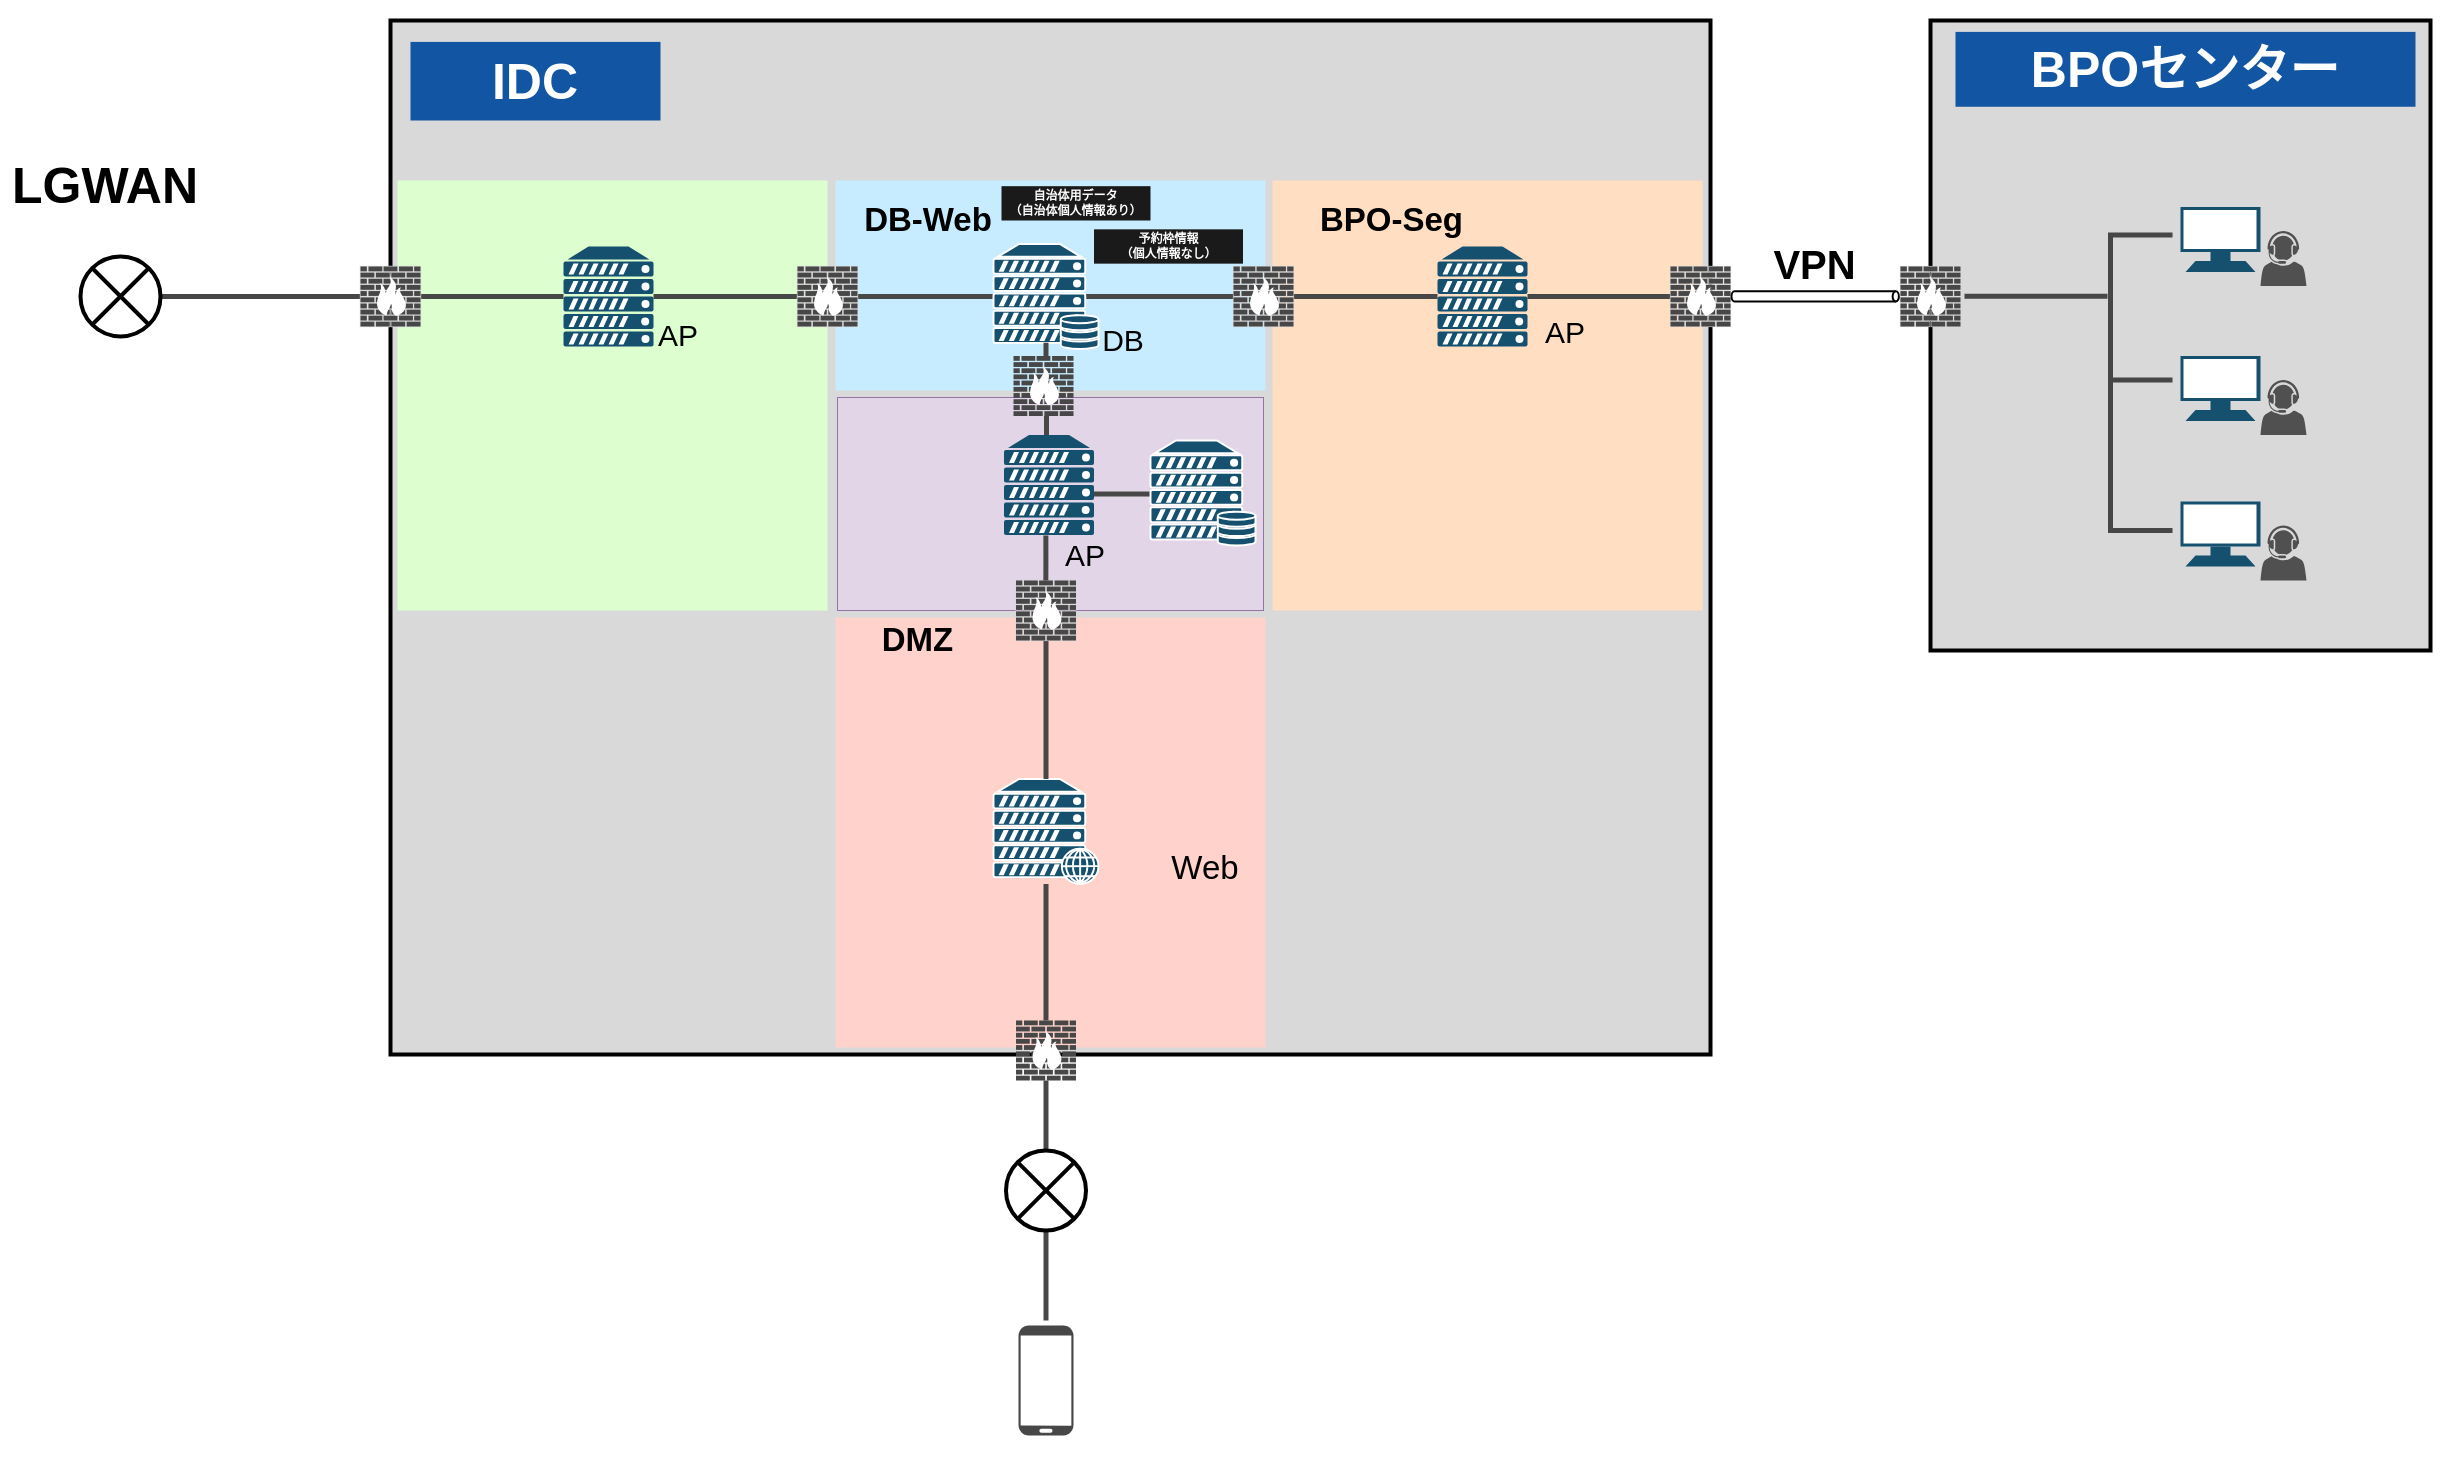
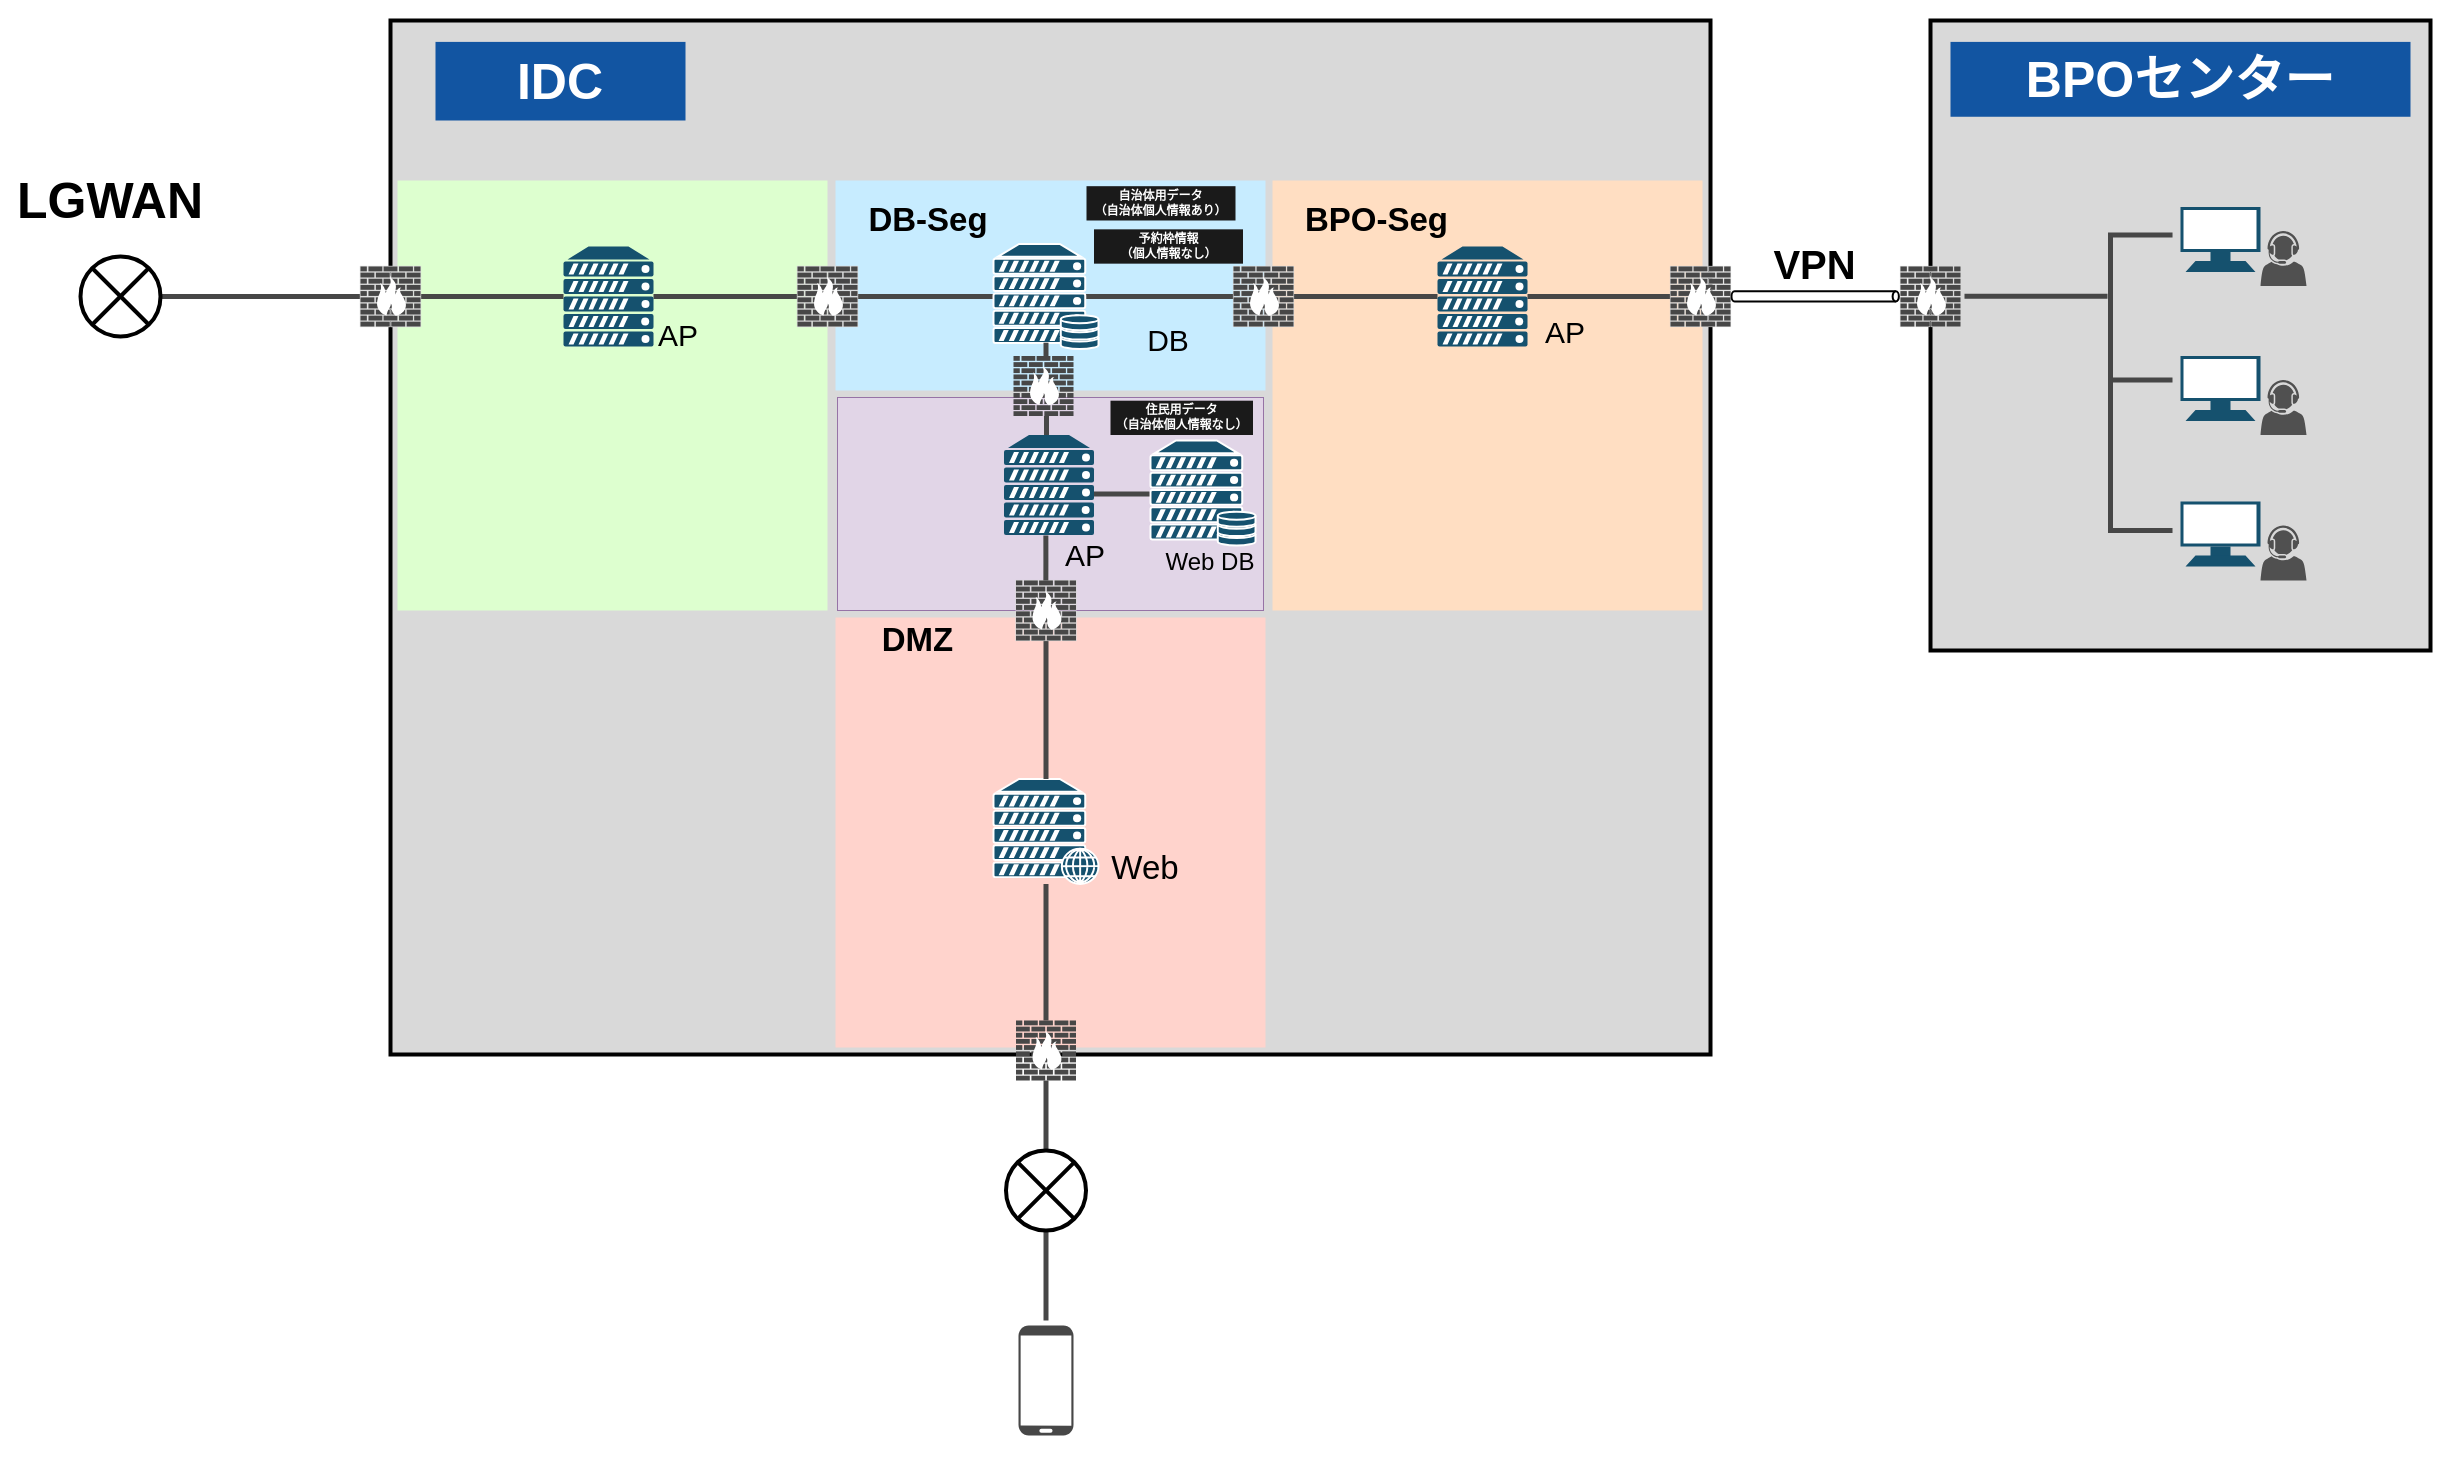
node "BPOセンター": moved (2186, 69) -> (2181, 79)
node "IDC": moved (536, 81) -> (561, 81)
node "LGWAN": moved (106, 186) -> (111, 201)
node "自治体用データ （自治体個人情報あり）": moved (1076, 203) -> (1161, 203)
node "BPO-Seg": moved (1392, 219) -> (1377, 219)
node "DB-Web": label "DB-Web" -> "DB-Seg"
node "DB": moved (1124, 340) -> (1169, 340)
node "住民用データ （自治体個人情報なし）": added
node "Web DB": added
node "Web": moved (1206, 867) -> (1146, 867)
